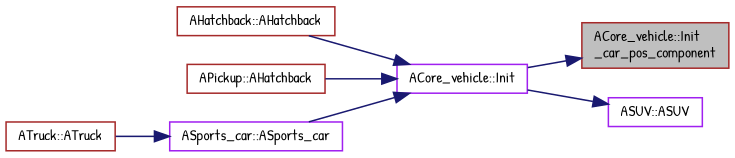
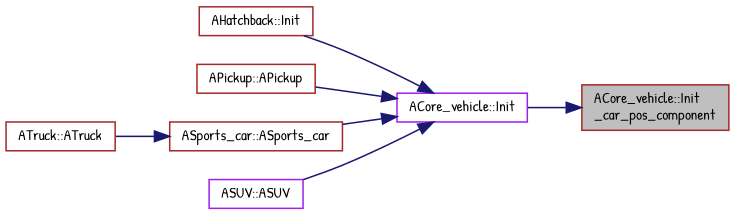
node "AHatchback::AHatchback": label "AHatchback::AHatchback" -> "AHatchback::Init"
node "APickup::AHatchback": label "APickup::AHatchback" -> "APickup::APickup"
edge "ACore_vehicle::Init" -> "ASUV::ASUV": reversed
node "ASports_car::ASports_car": color purple -> brown
